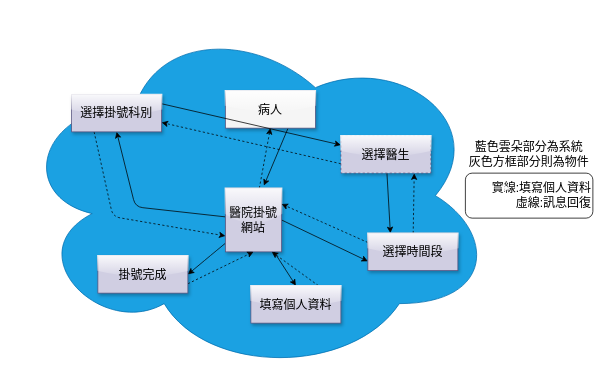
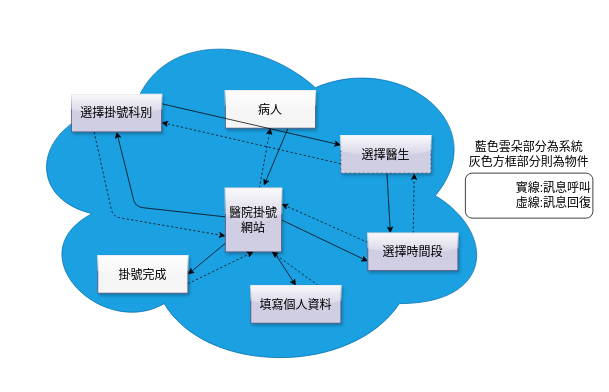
node "實線:填寫個人資料 虛線:訊息回復": label "實線:填寫個人資料 虛線:訊息回復" -> "實線:訊息呼叫 虛線:訊息回復"
node "掛號完成": fillcolor #d0cee2 -> #f5f5f5
